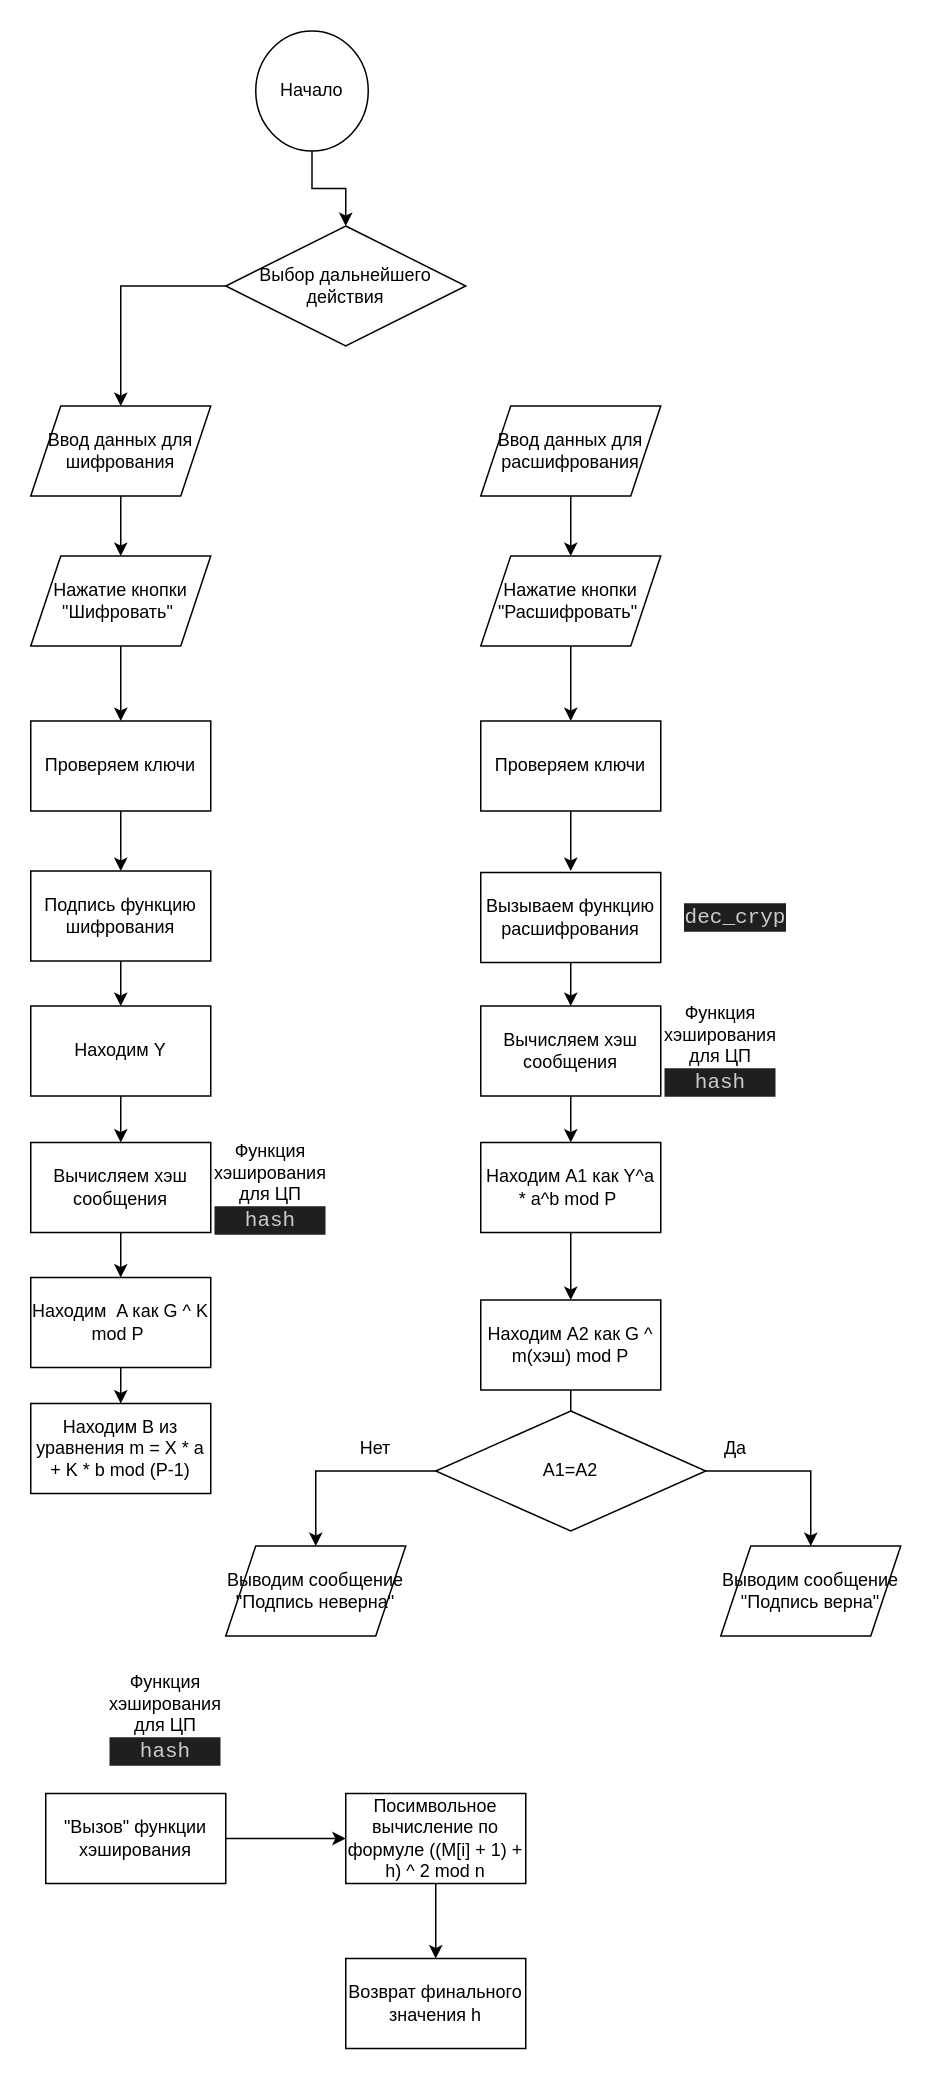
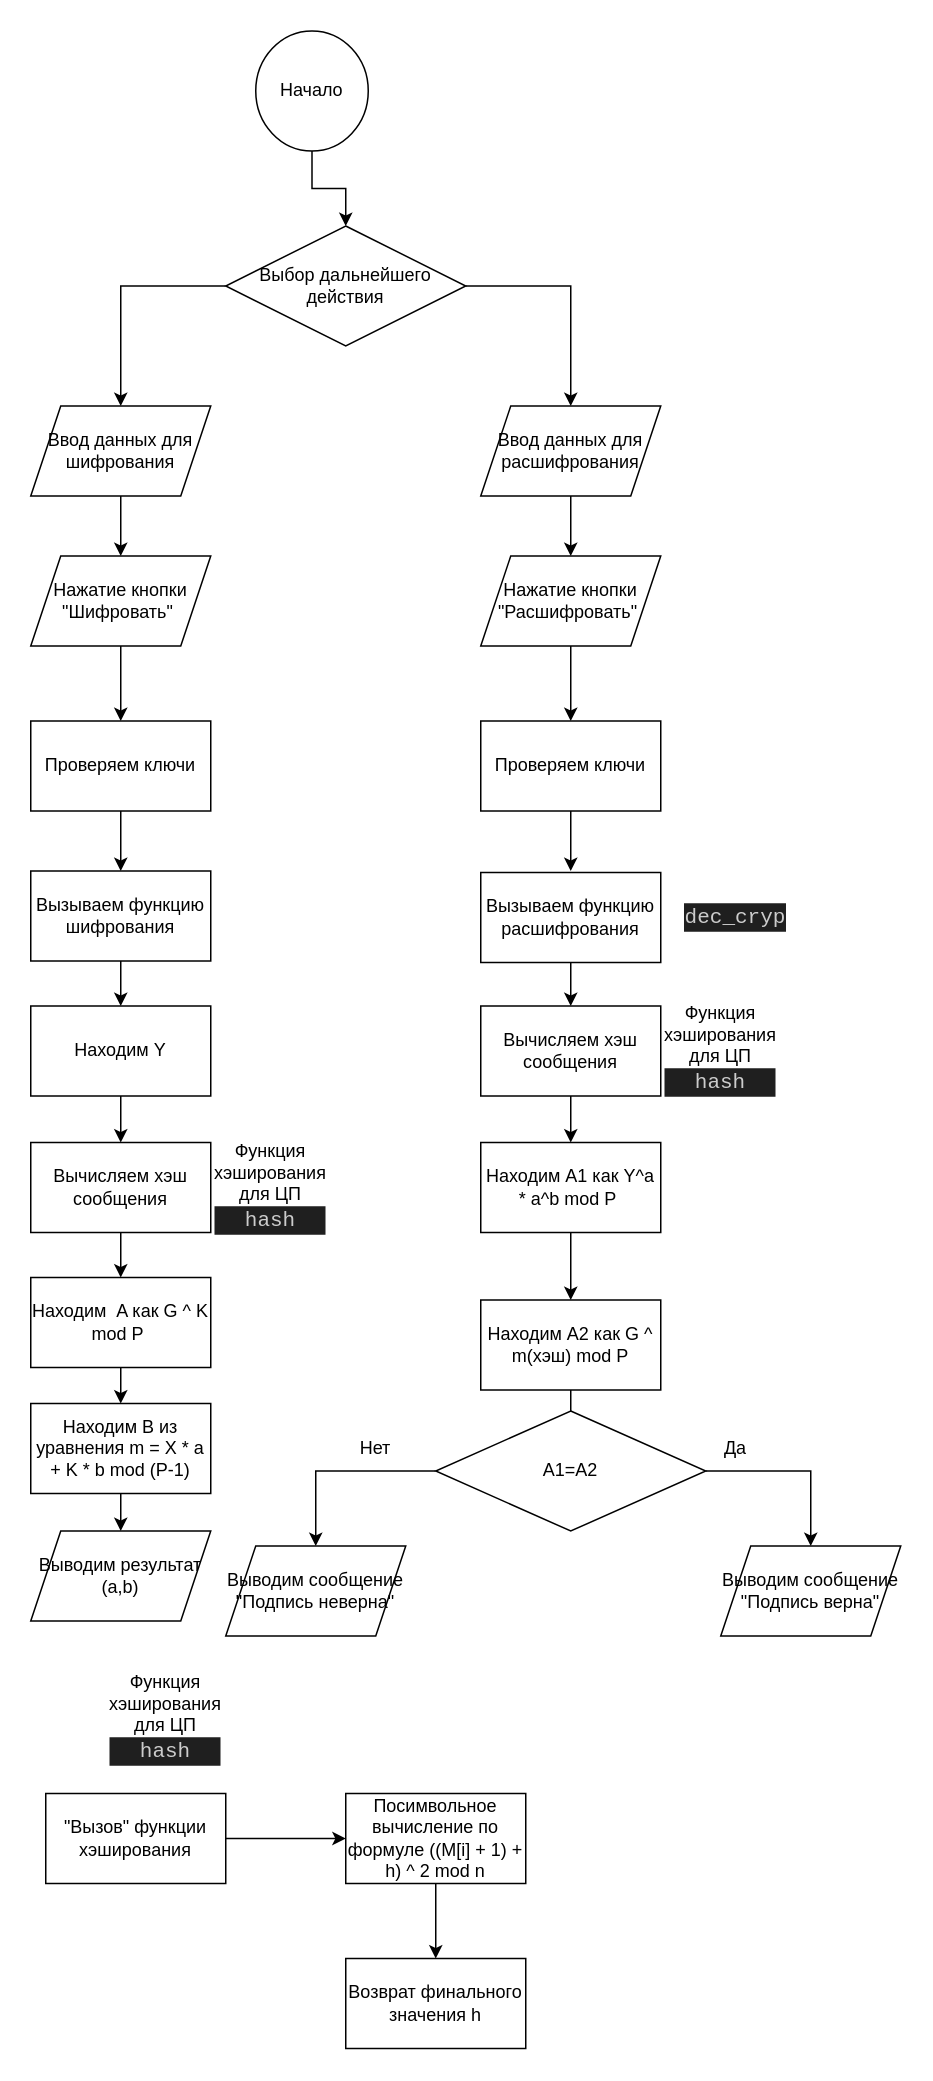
edge "Выбор дальнейшего действия" -> "Ввод данных для расшифрования": added
node "Подпись функцию шифрования": label "Подпись функцию шифрования" -> "Вызываем функцию шифрования"
edge "Находим B из уравнения m = X * a + K * b mod (P-1)" -> "Выводим результат (a,b)": added
node "Выводим результат (a,b)": added
